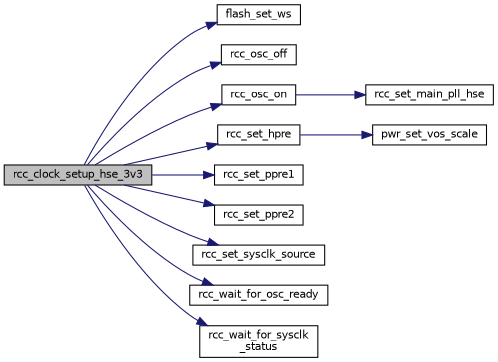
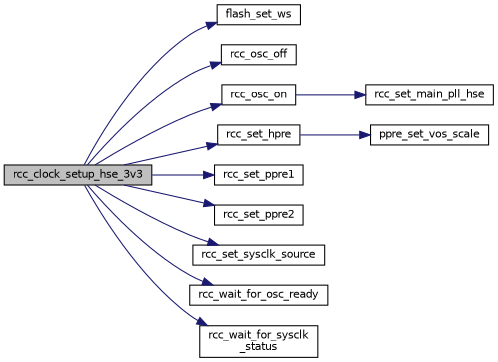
node "pwr_set_vos_scale": label "pwr_set_vos_scale" -> "ppre_set_vos_scale"
